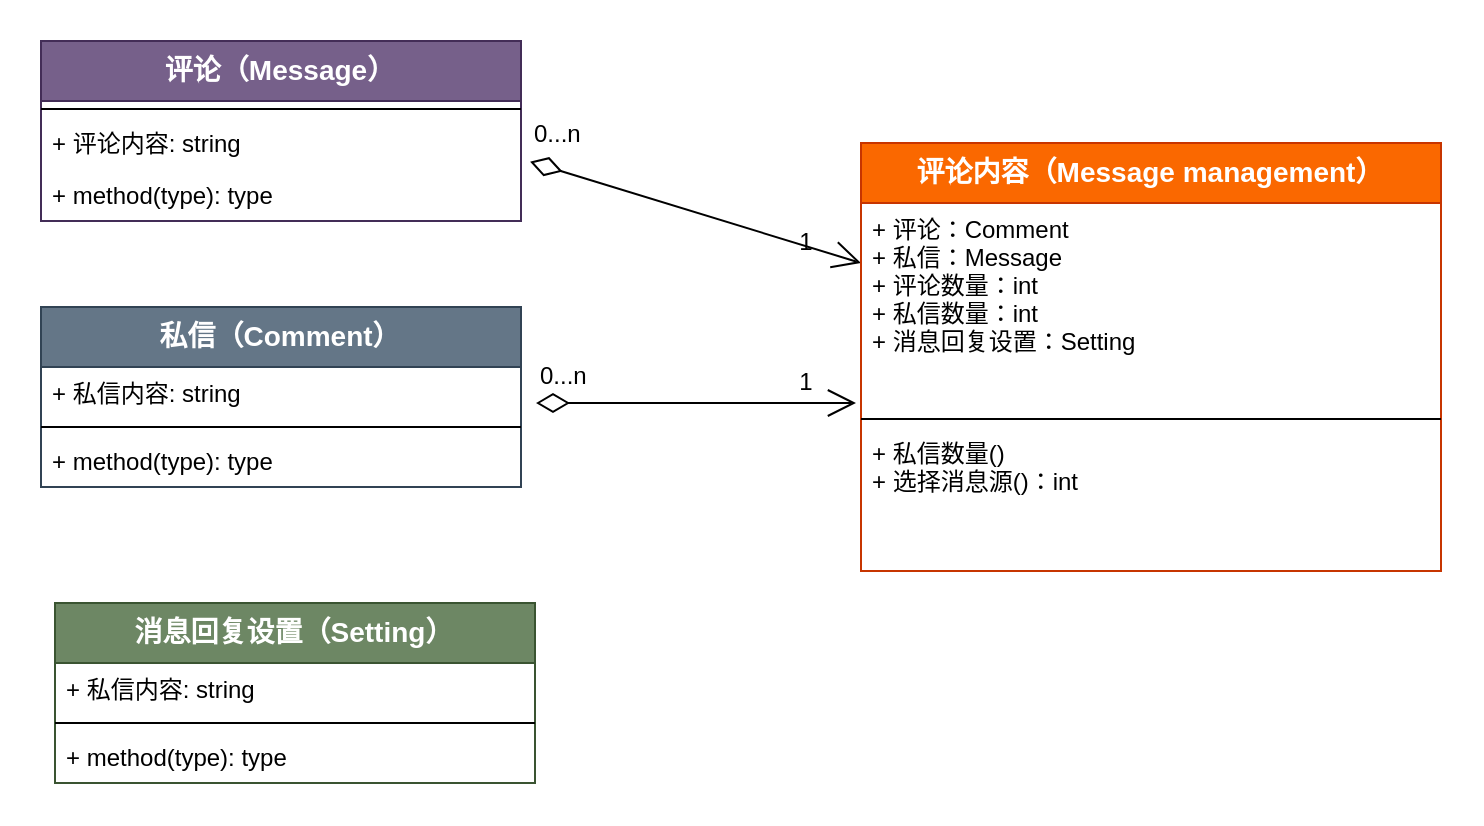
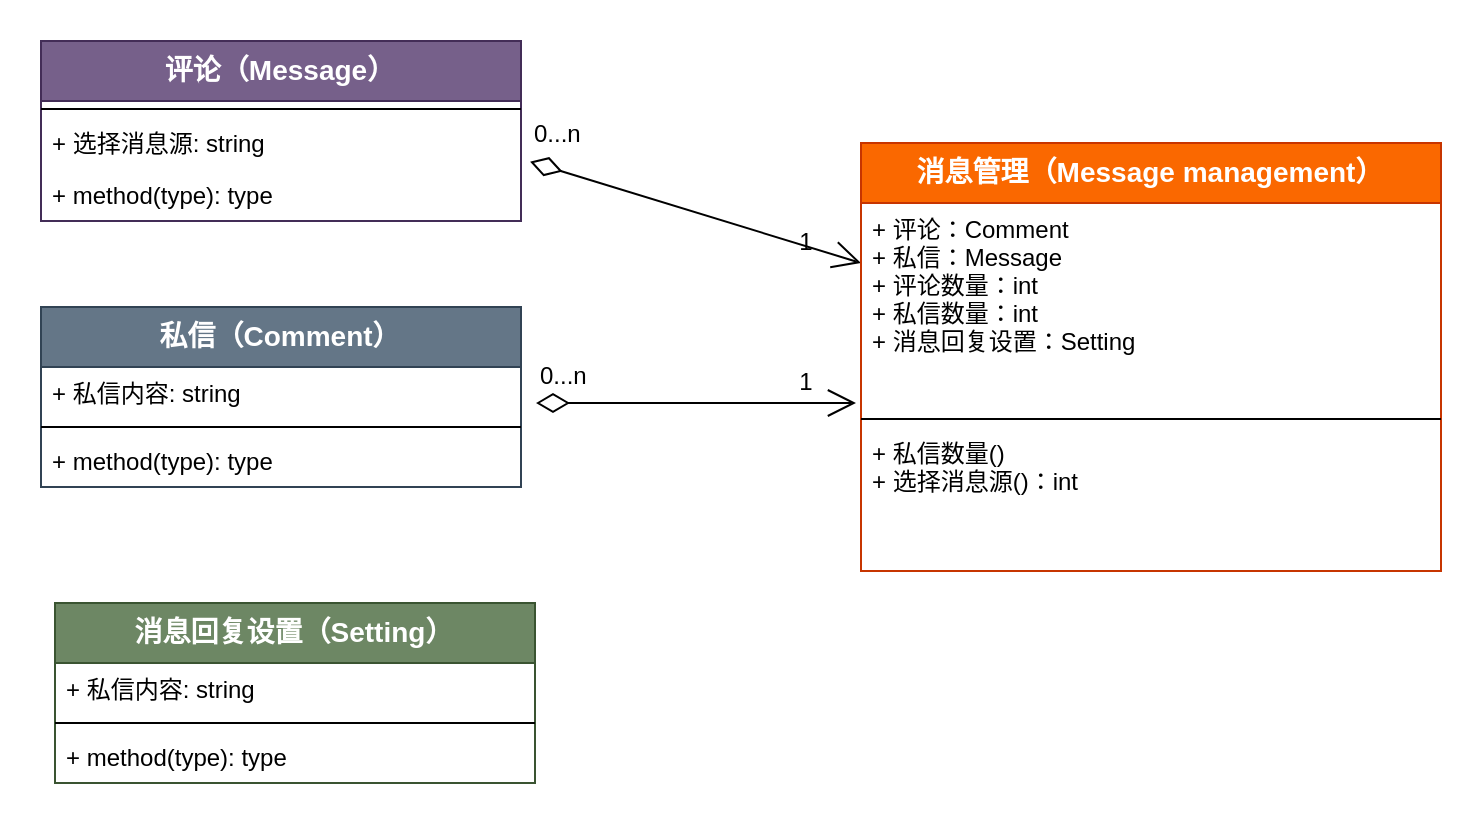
node "+ 评论内容: string": label "+ 评论内容: string" -> "+ 选择消息源: string"
node "评论内容（Message management）": label "评论内容（Message management）" -> "消息管理（Message management）"
